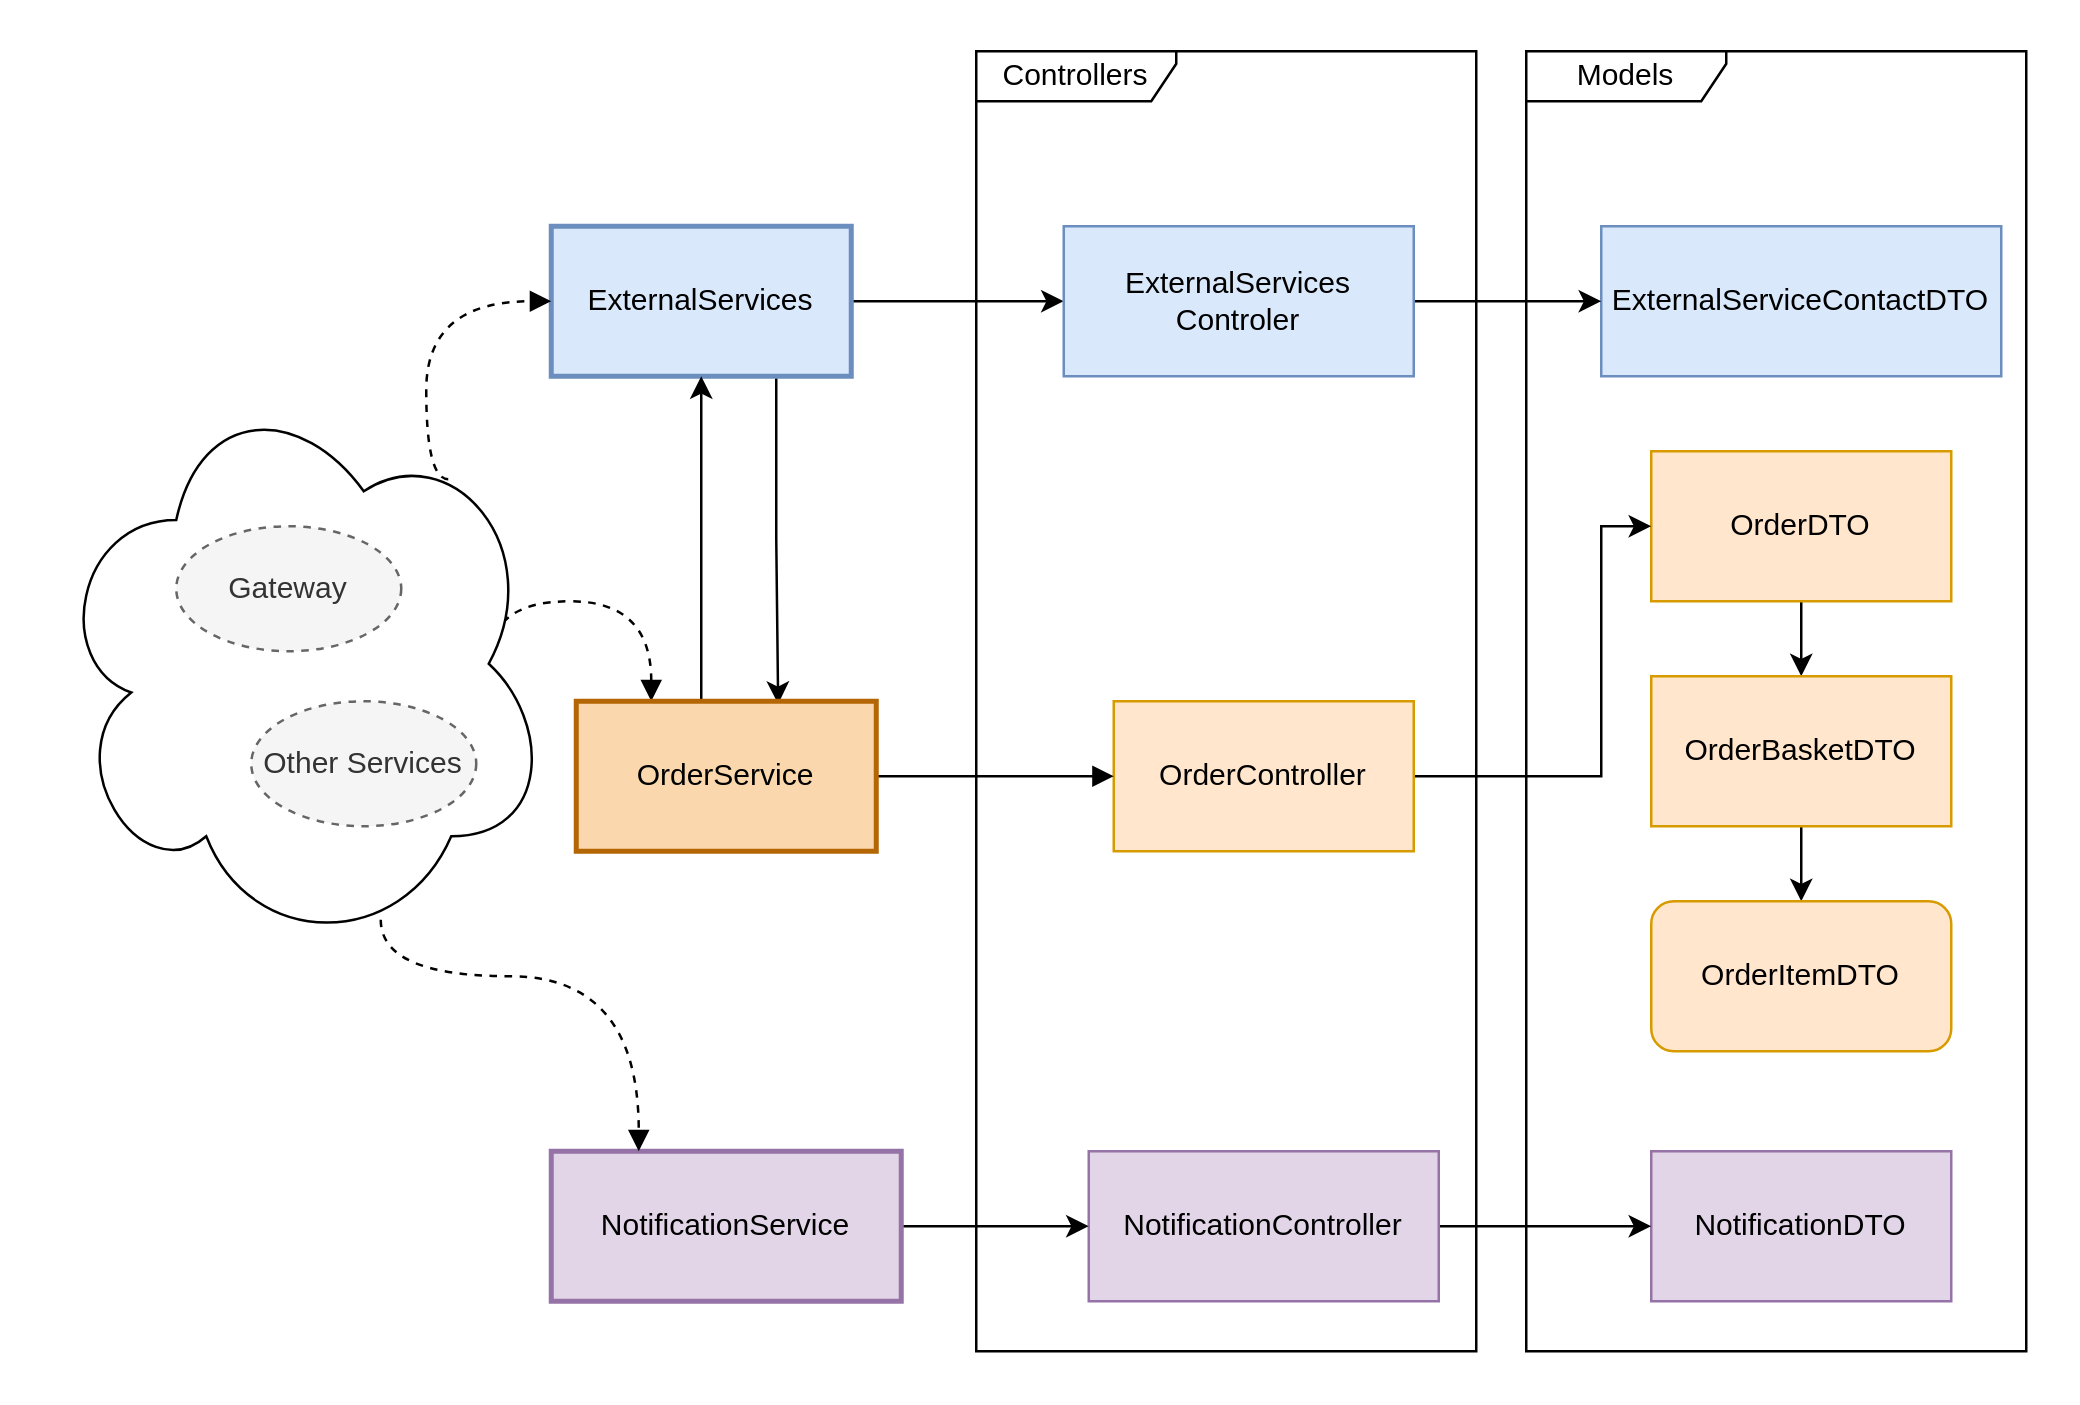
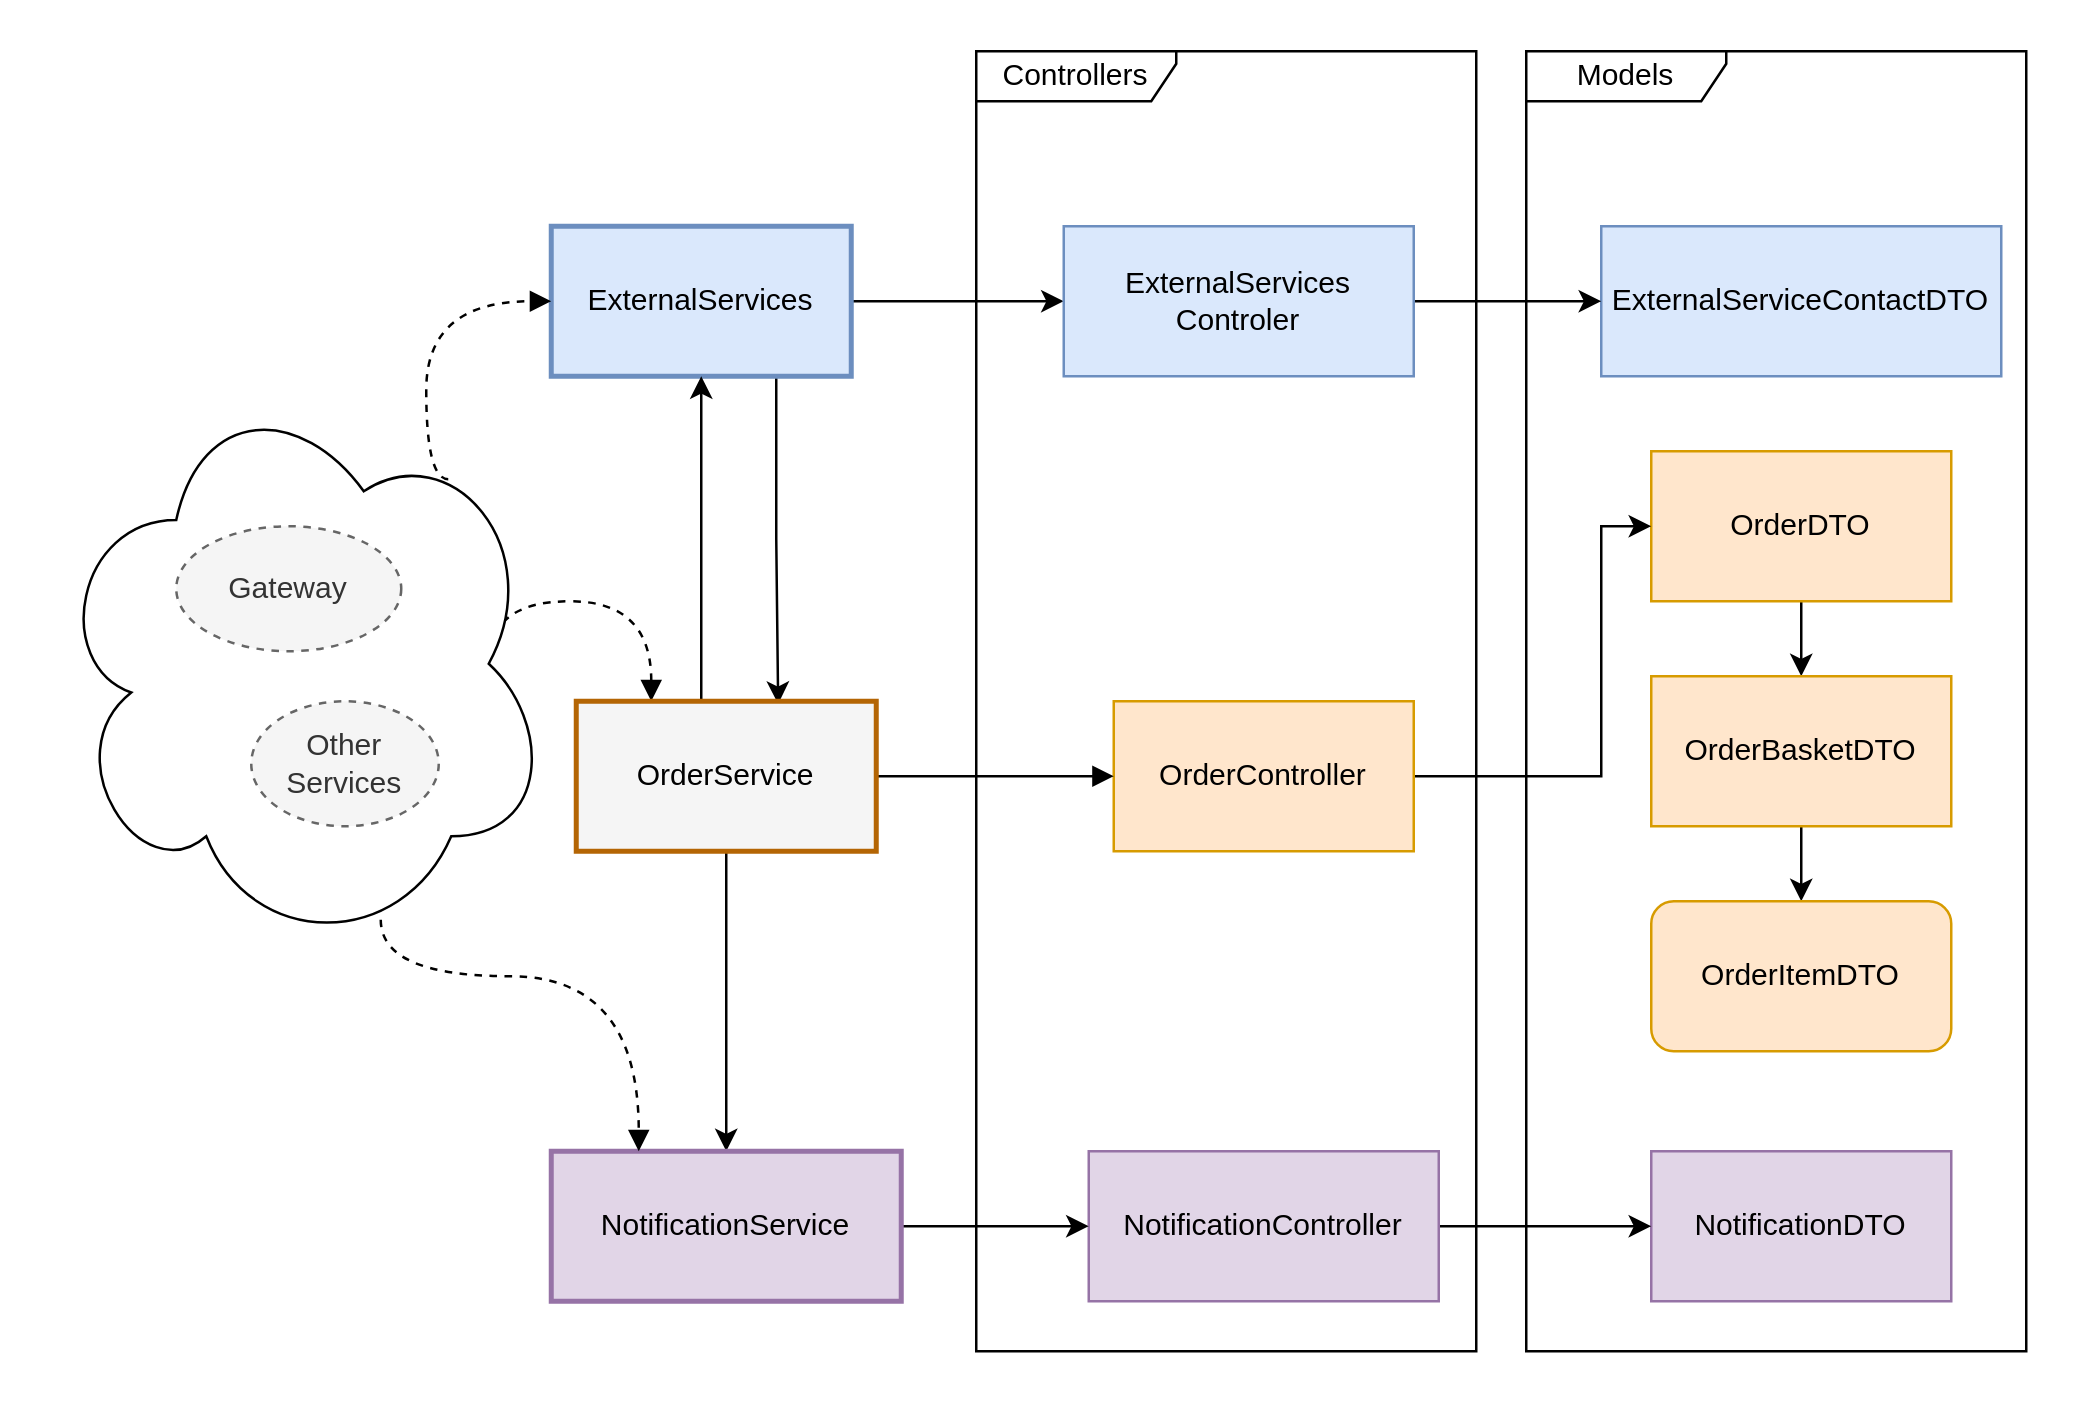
node "Other Services": size 225x125 -> 188x125
node "OrderService": fillcolor #fad7ac -> #f5f5f5
edge "OrderService" -> "NotificationService": added
